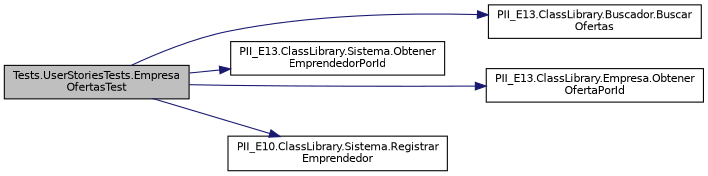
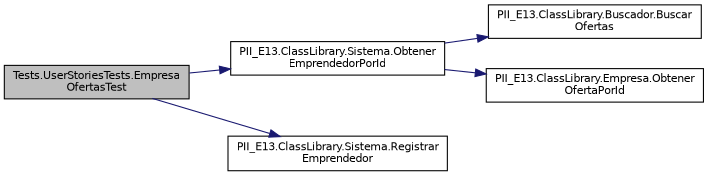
edge "Tests.UserStoriesTests.Empresa OfertasTest" -> "PII_E13.ClassLibrary.Buscador.Buscar Ofertas": now "PII_E13.ClassLibrary.Sistema.Obtener EmprendedorPorId" -> "PII_E13.ClassLibrary.Buscador.Buscar Ofertas"
edge "Tests.UserStoriesTests.Empresa OfertasTest" -> "PII_E13.ClassLibrary.Empresa.Obtener OfertaPorId": now "PII_E13.ClassLibrary.Sistema.Obtener EmprendedorPorId" -> "PII_E13.ClassLibrary.Empresa.Obtener OfertaPorId"
node "PII_E10.ClassLibrary.Sistema.Registrar Emprendedor": label "PII_E10.ClassLibrary.Sistema.Registrar Emprendedor" -> "PII_E13.ClassLibrary.Sistema.Registrar Emprendedor"
